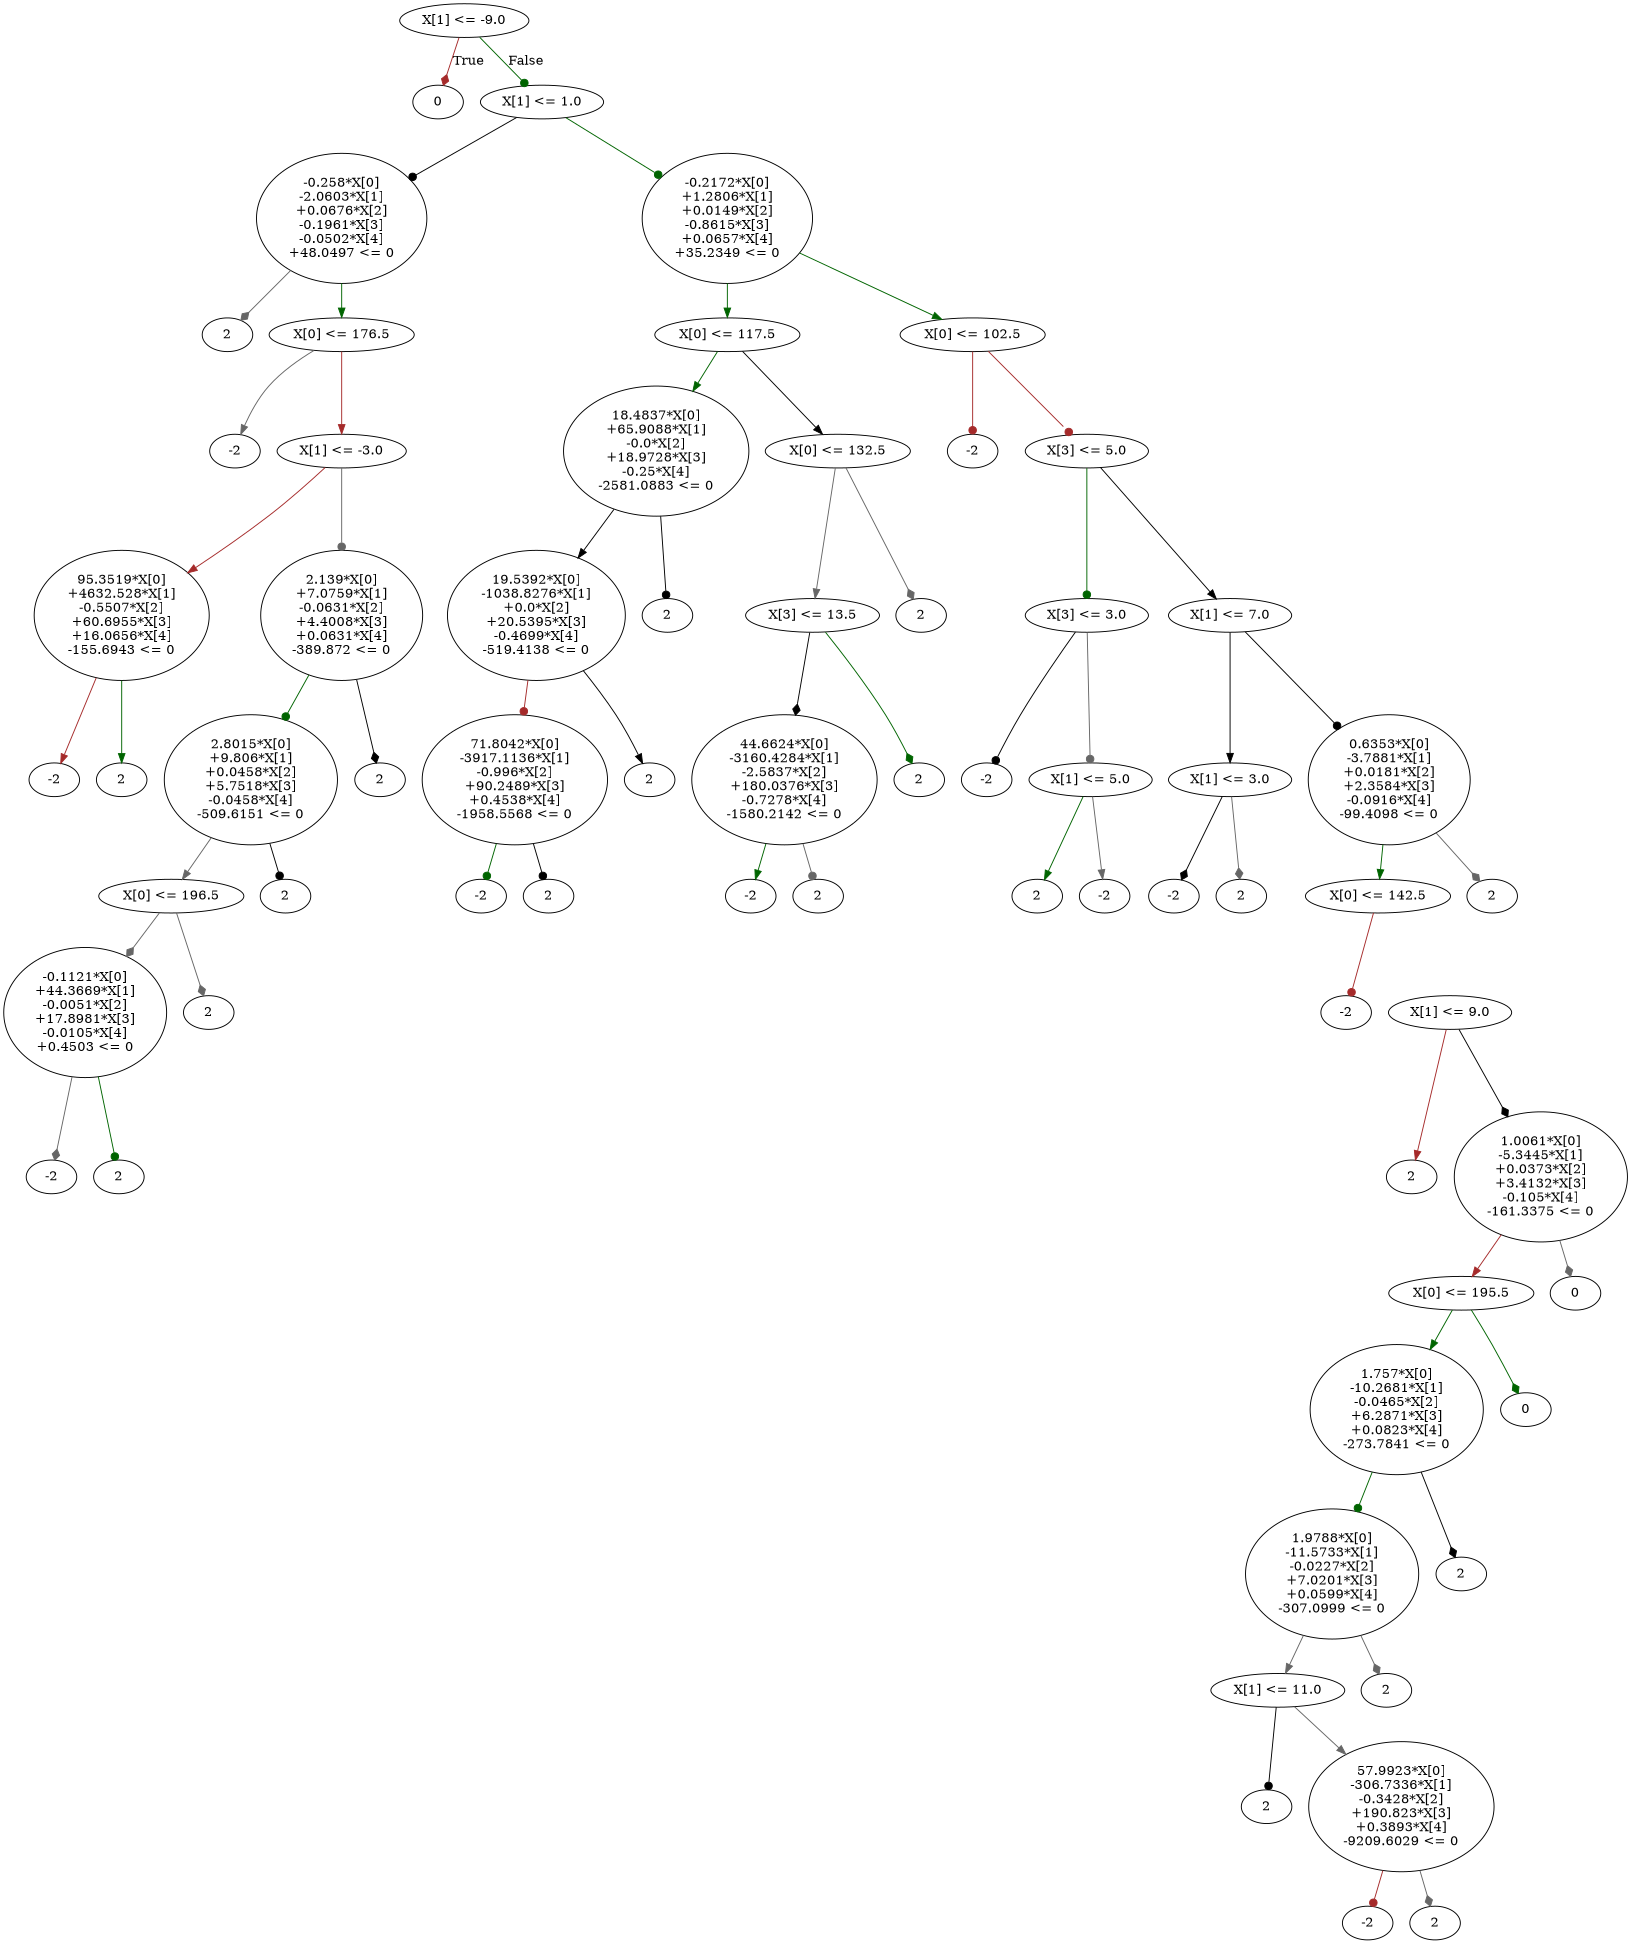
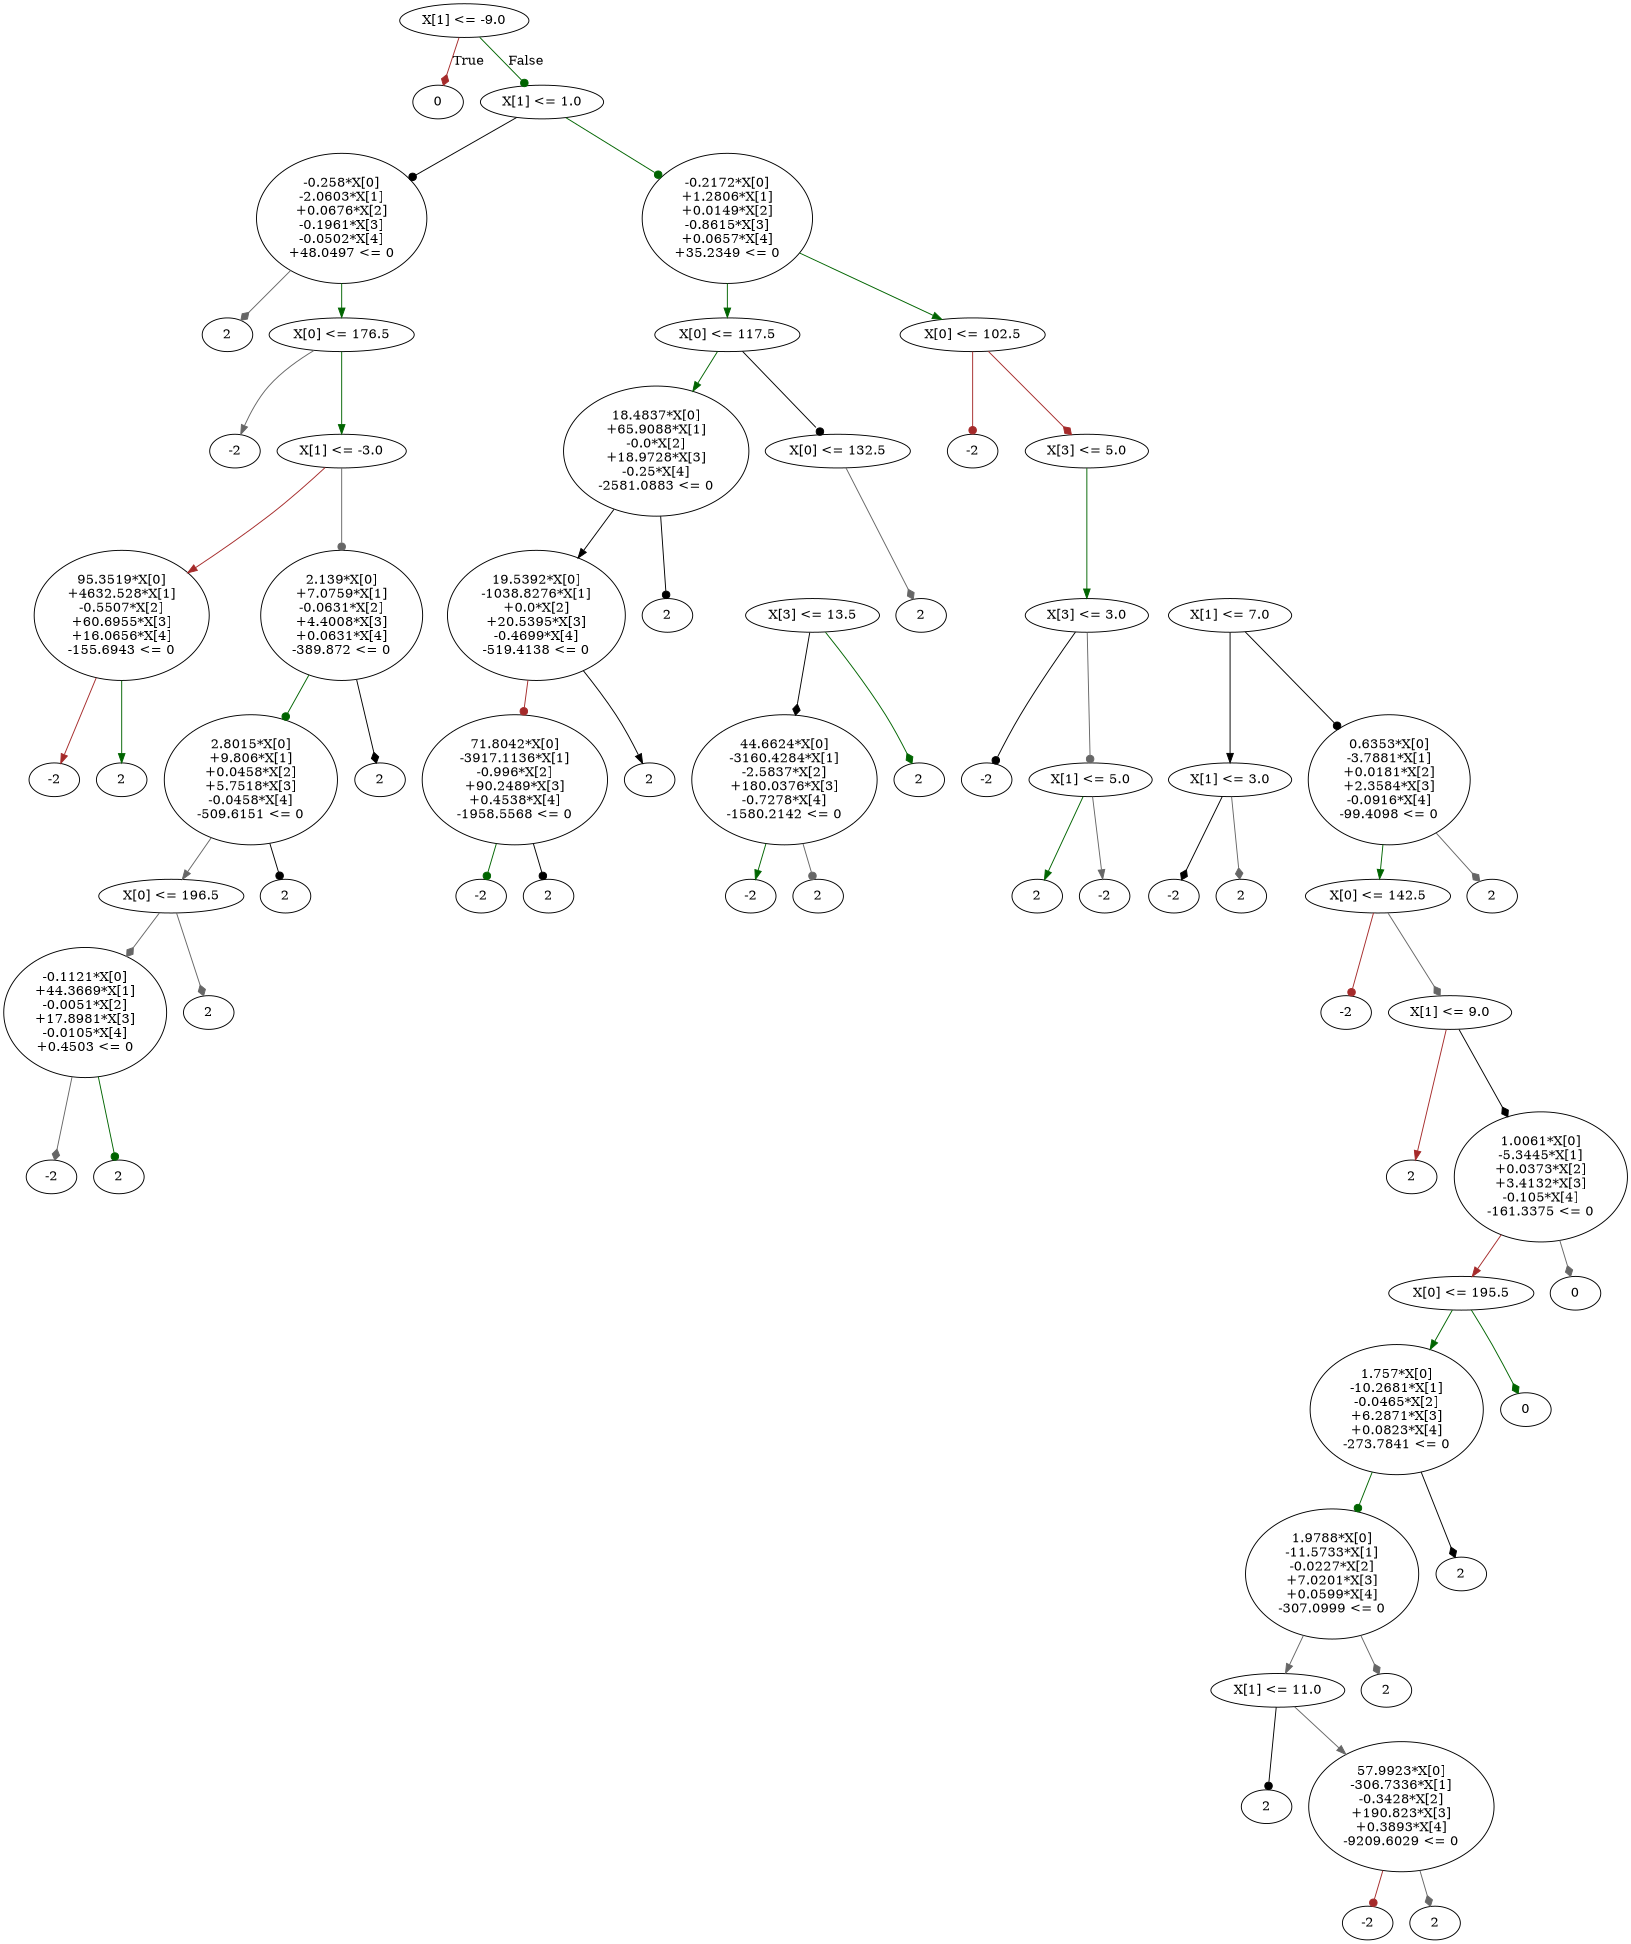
edge "X[0] <= 176.5" -> "X[1] <= -3.0": color brown -> darkgreen
edge "X[0] <= 117.5" -> "X[0] <= 132.5": arrowhead normal -> dot
edge "X[0] <= 102.5" -> "X[3] <= 5.0": arrowhead dot -> diamond
edge "X[0] <= 132.5" -> "X[3] <= 13.5": removed
edge "X[3] <= 5.0" -> "X[3] <= 3.0": arrowhead dot -> normal
edge "X[3] <= 5.0" -> "X[1] <= 7.0": removed
edge "X[0] <= 142.5" -> "X[1] <= 9.0": added
